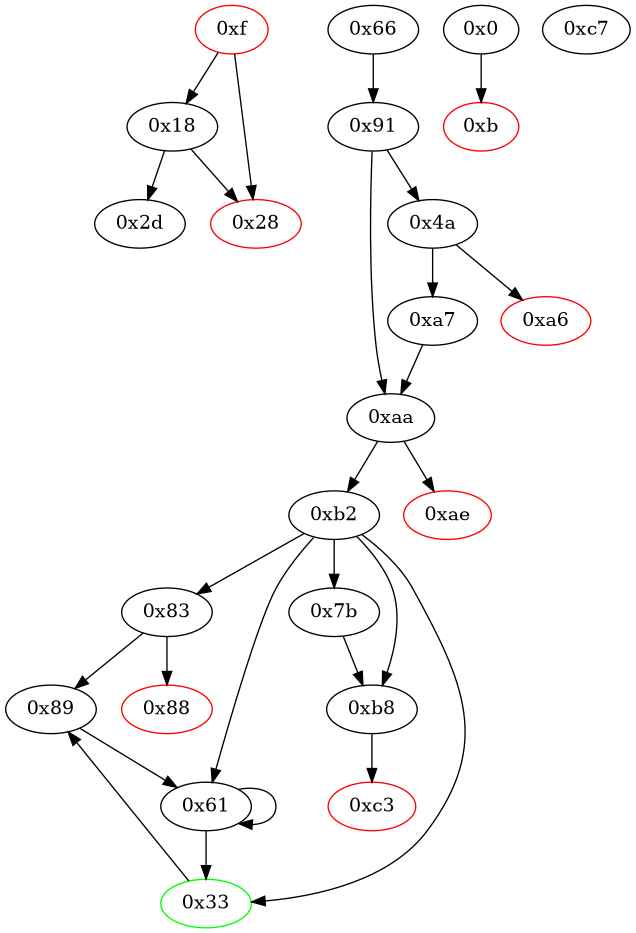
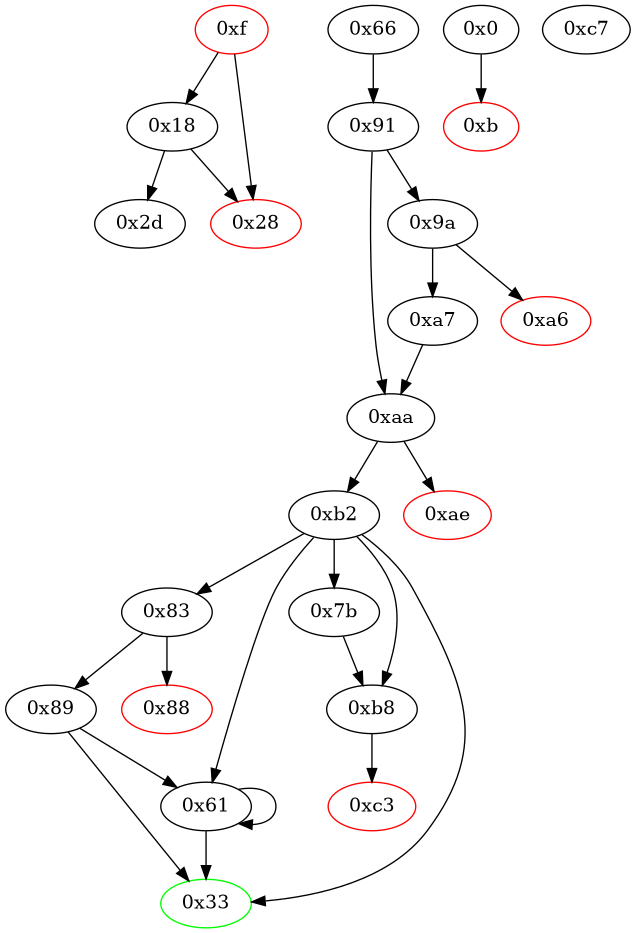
node "0x4a": label "0x4a" -> "0x9a"
edge "0x33" -> "0x89": reversed
